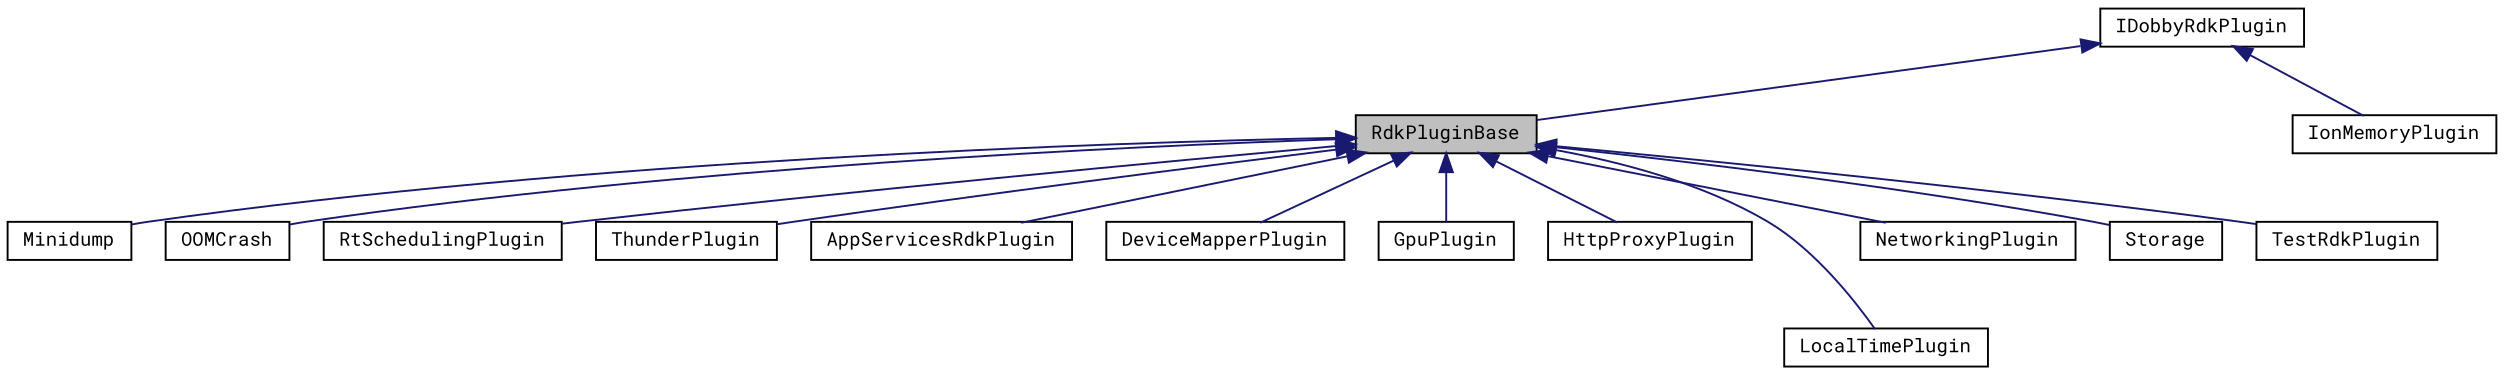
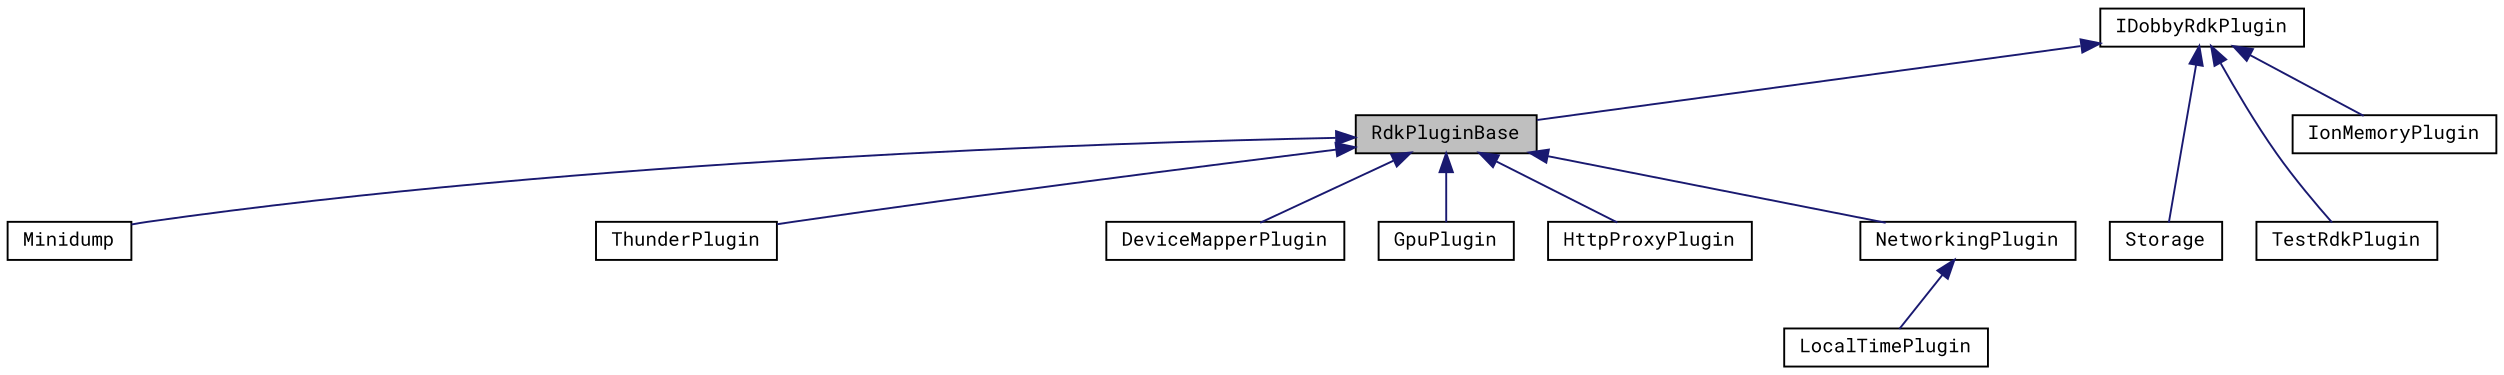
edge "TestRdkPlugin" -> "RdkPluginBase": now "TestRdkPlugin" -> "IDobbyRdkPlugin"
edge "Storage" -> "RdkPluginBase": now "Storage" -> "IDobbyRdkPlugin"
edge "LocalTimePlugin" -> "RdkPluginBase": now "LocalTimePlugin" -> "NetworkingPlugin"
node "OOMCrash": removed
node "RtSchedulingPlugin": removed
node "AppServicesRdkPlugin": removed
